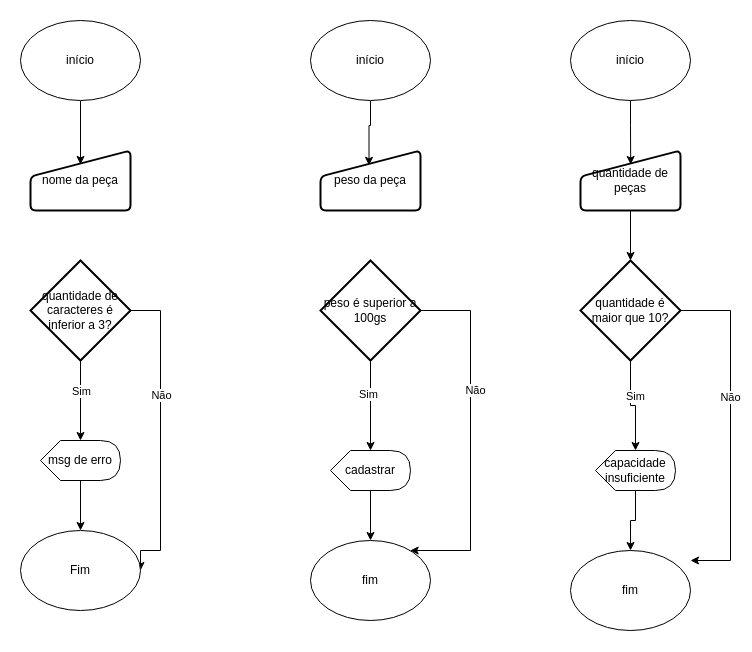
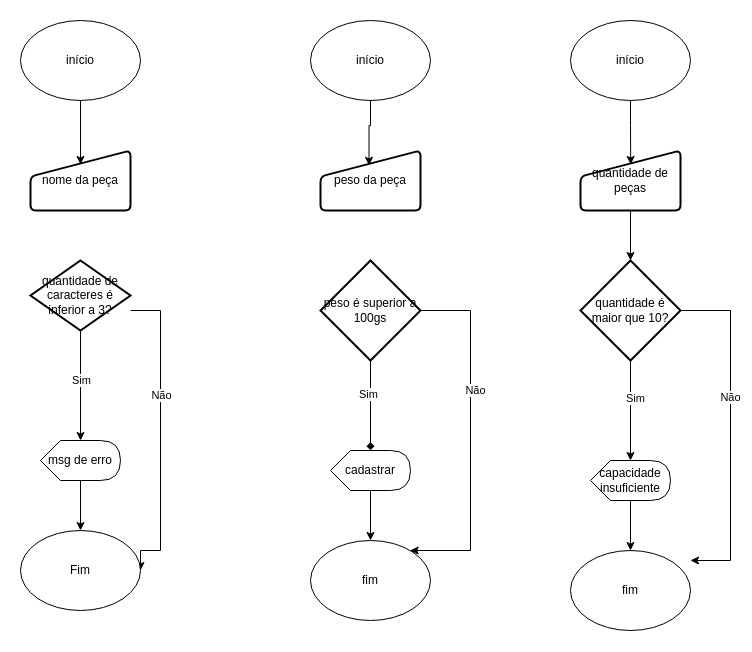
node "quantidade de caracteres é inferior a 3?": size 100x100 -> 100x70
edge "peso é superior a 100gs" -> "cadastrar": arrowhead classic -> diamond
node "capacidade insuficiente": moved (636, 471) -> (631, 481)
